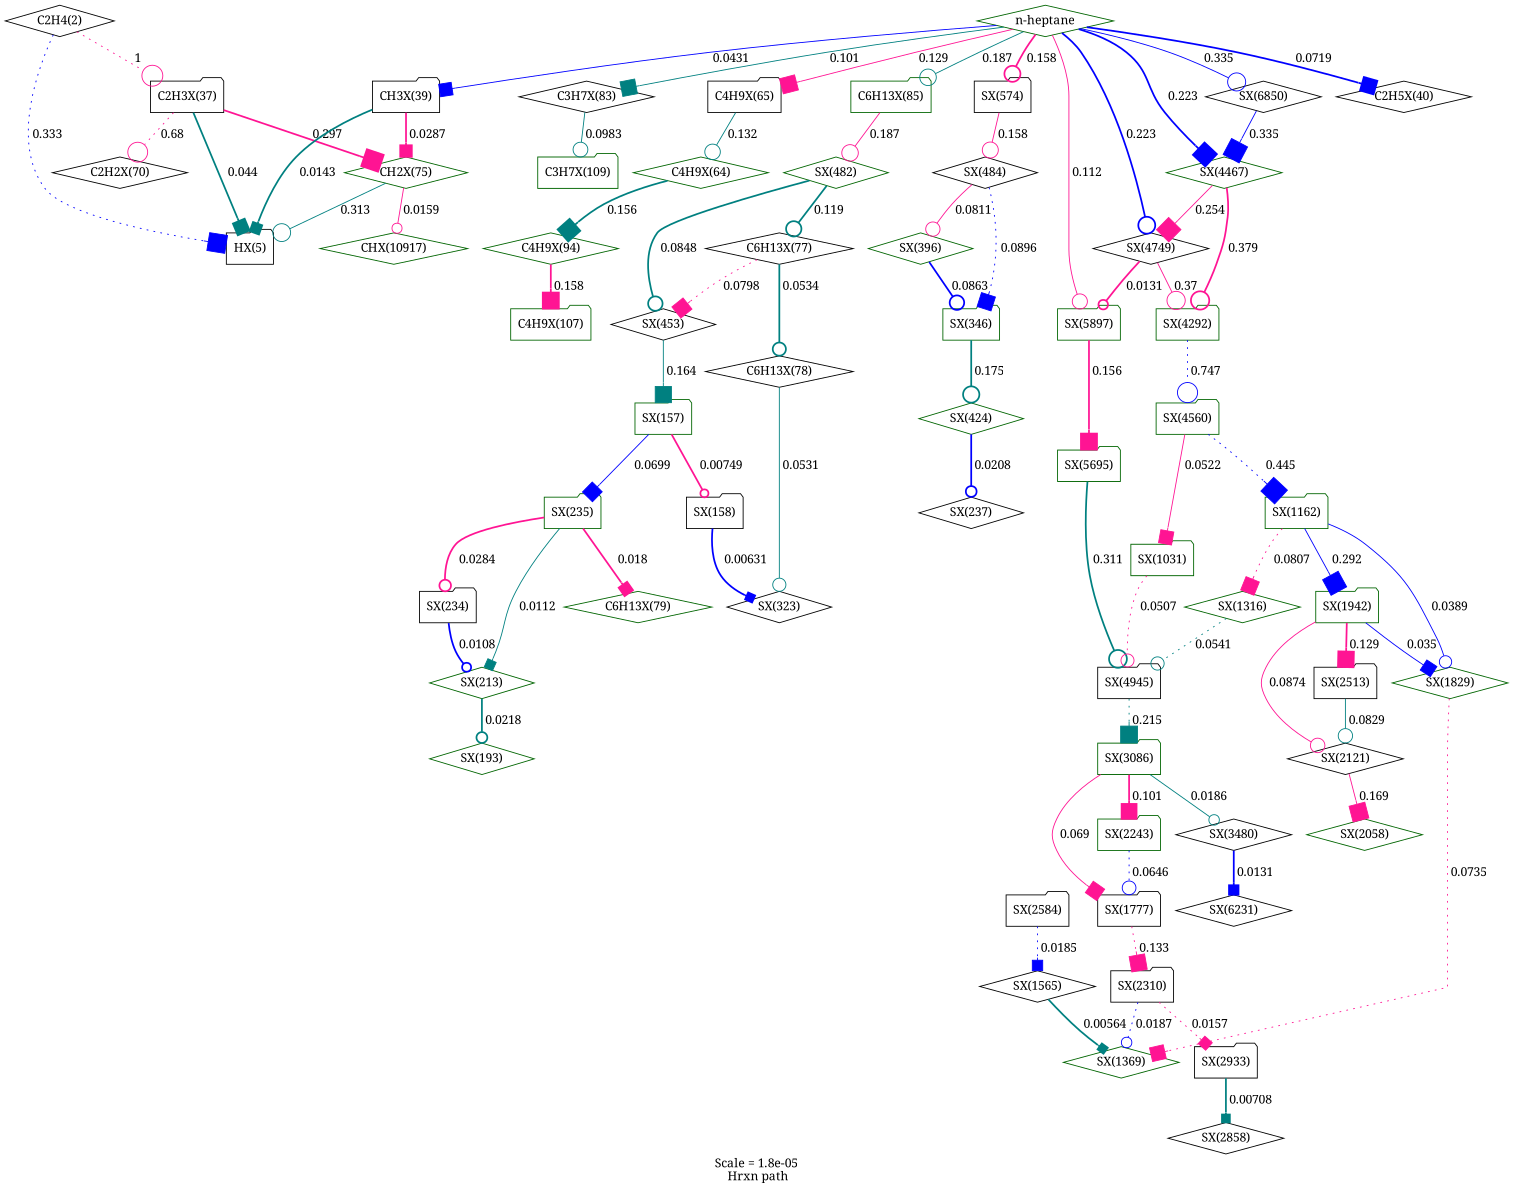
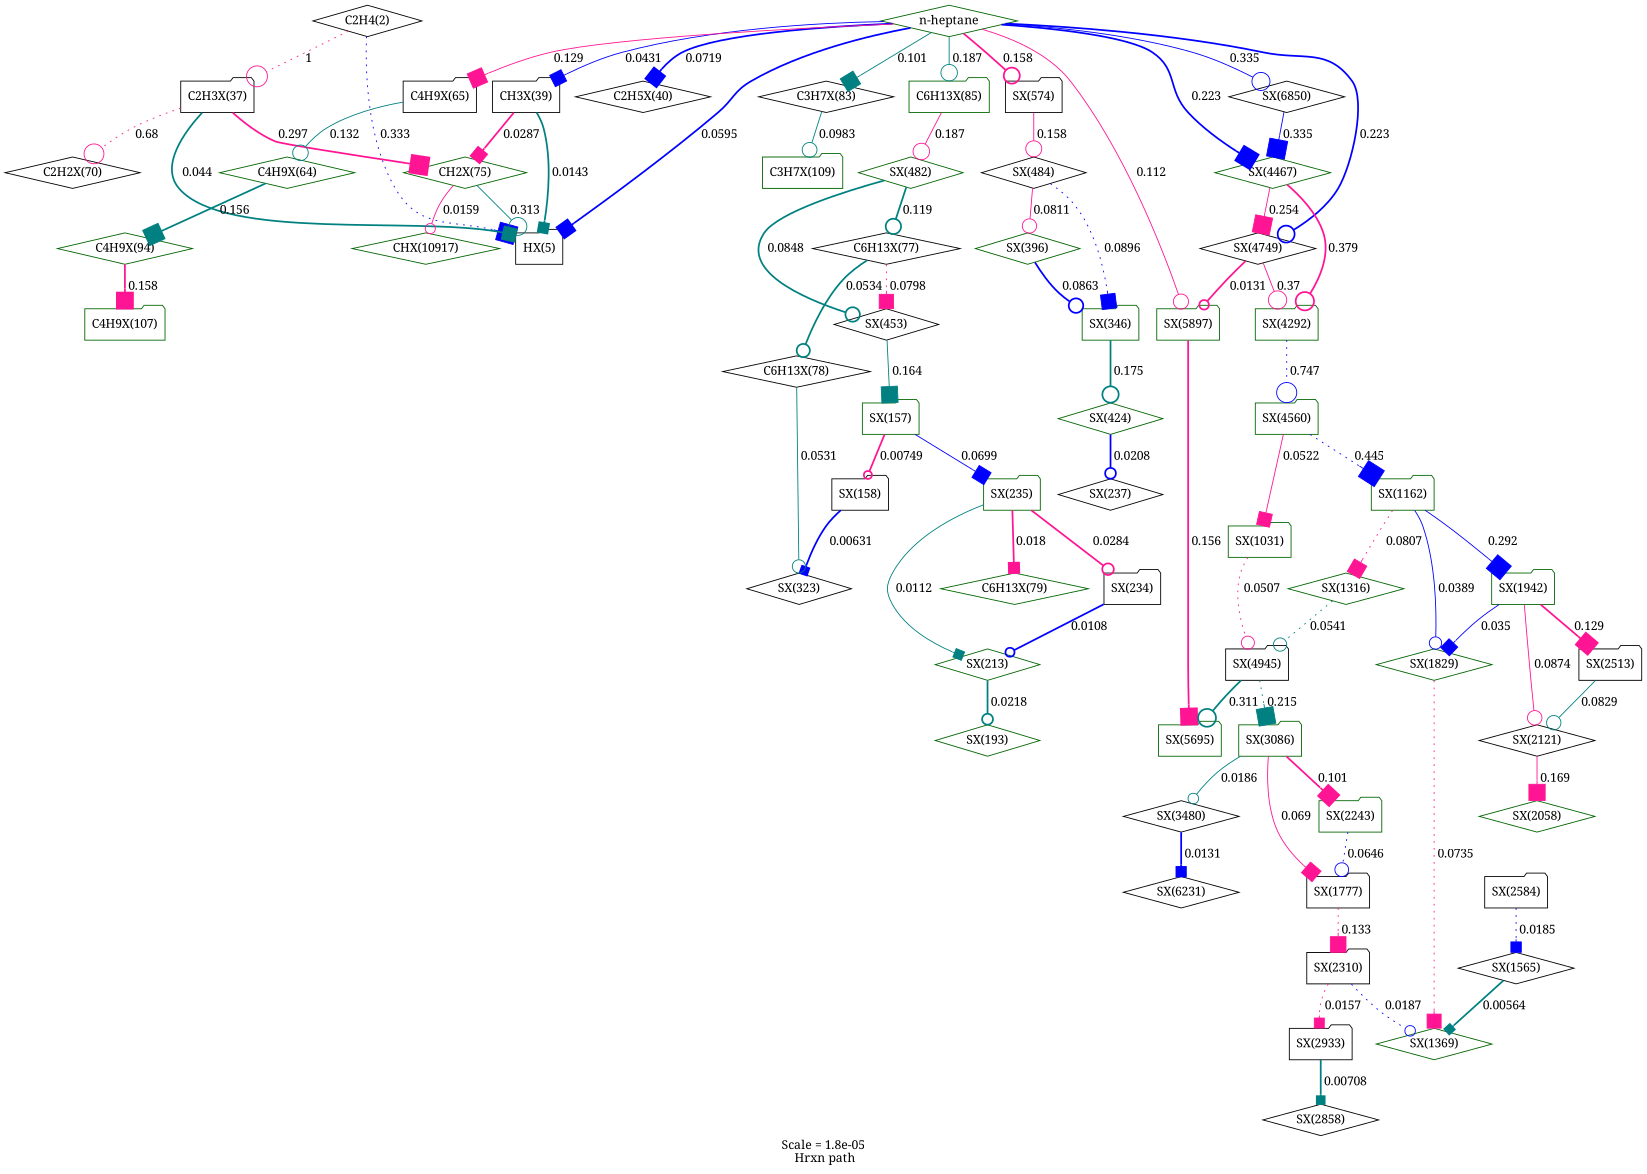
edge "n-heptane" -> "HX(5)": added, label "0.0595"
edge "SX(5695)" -> "SX(4945)": reversed
